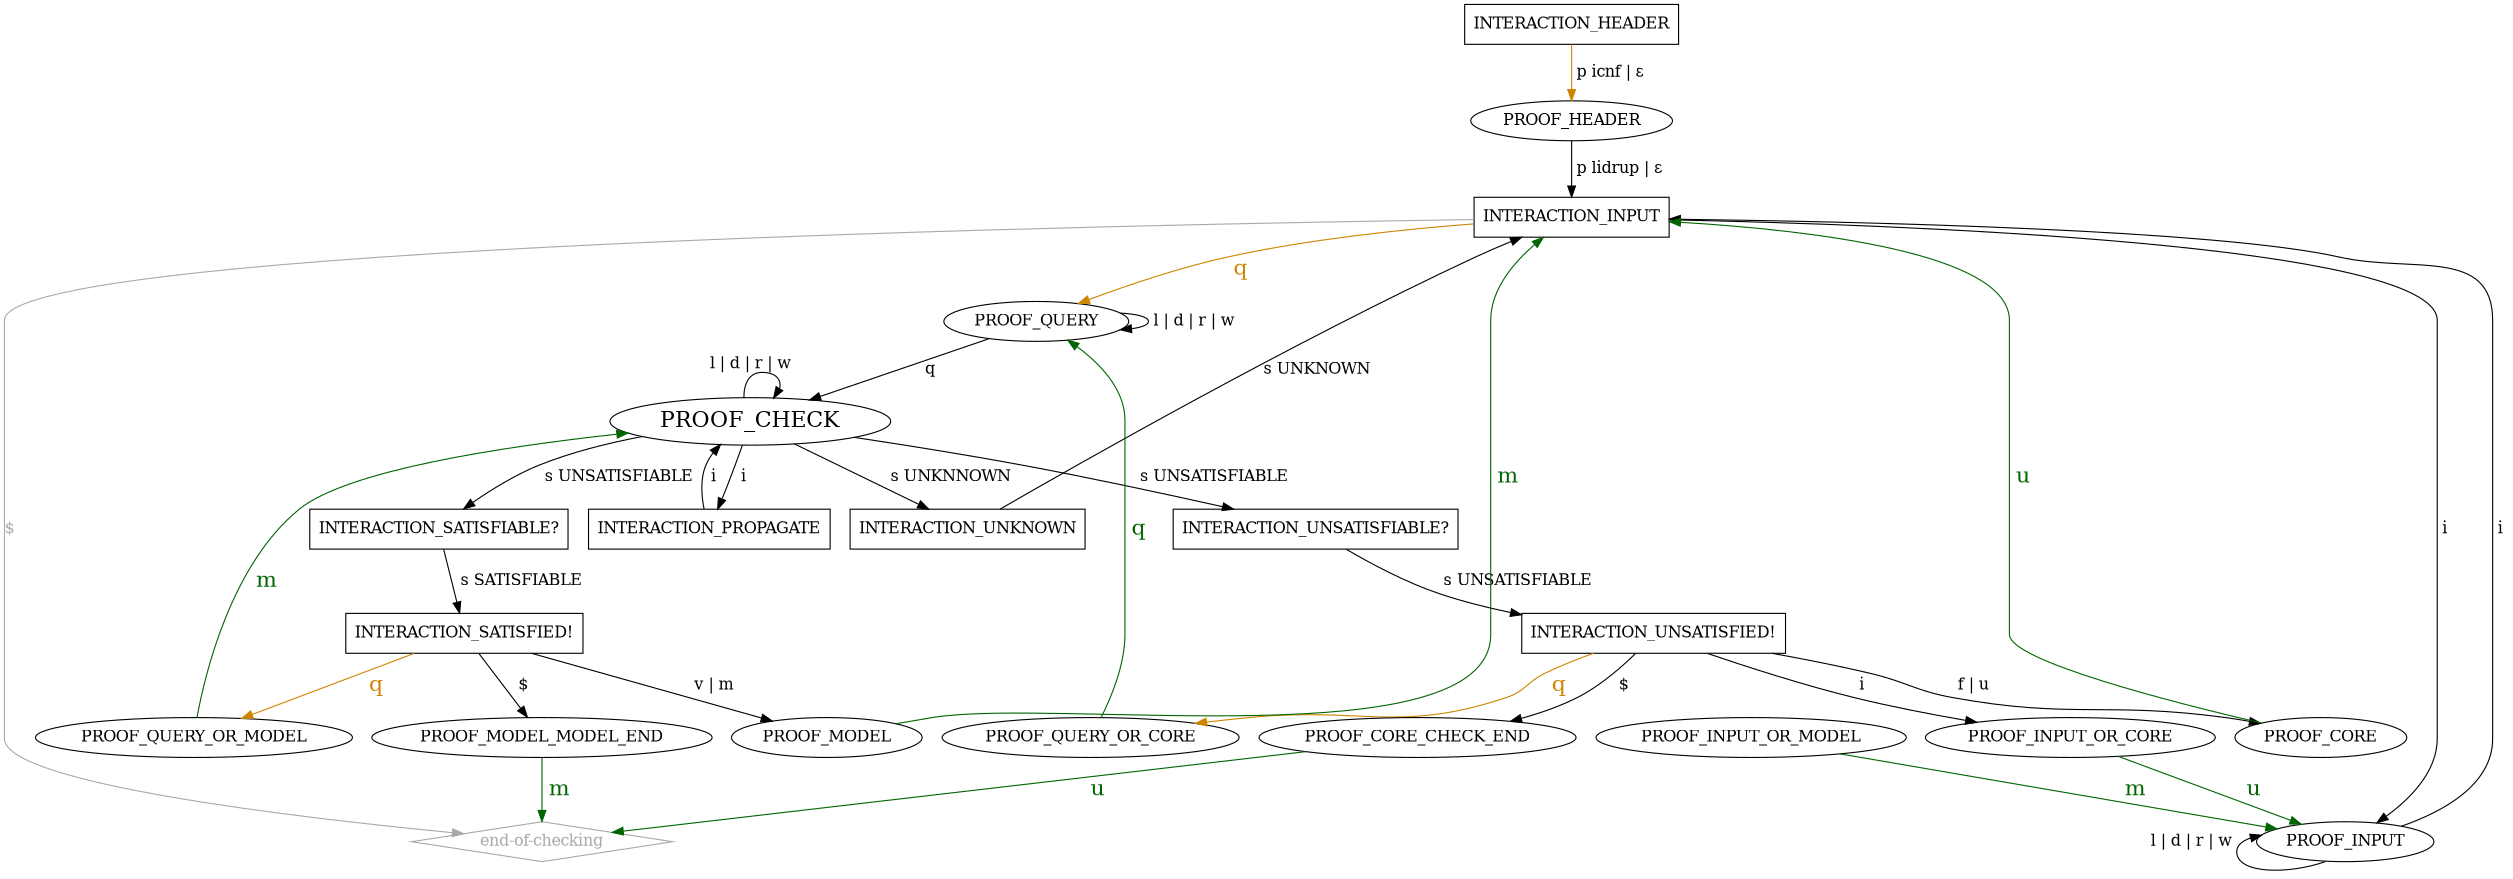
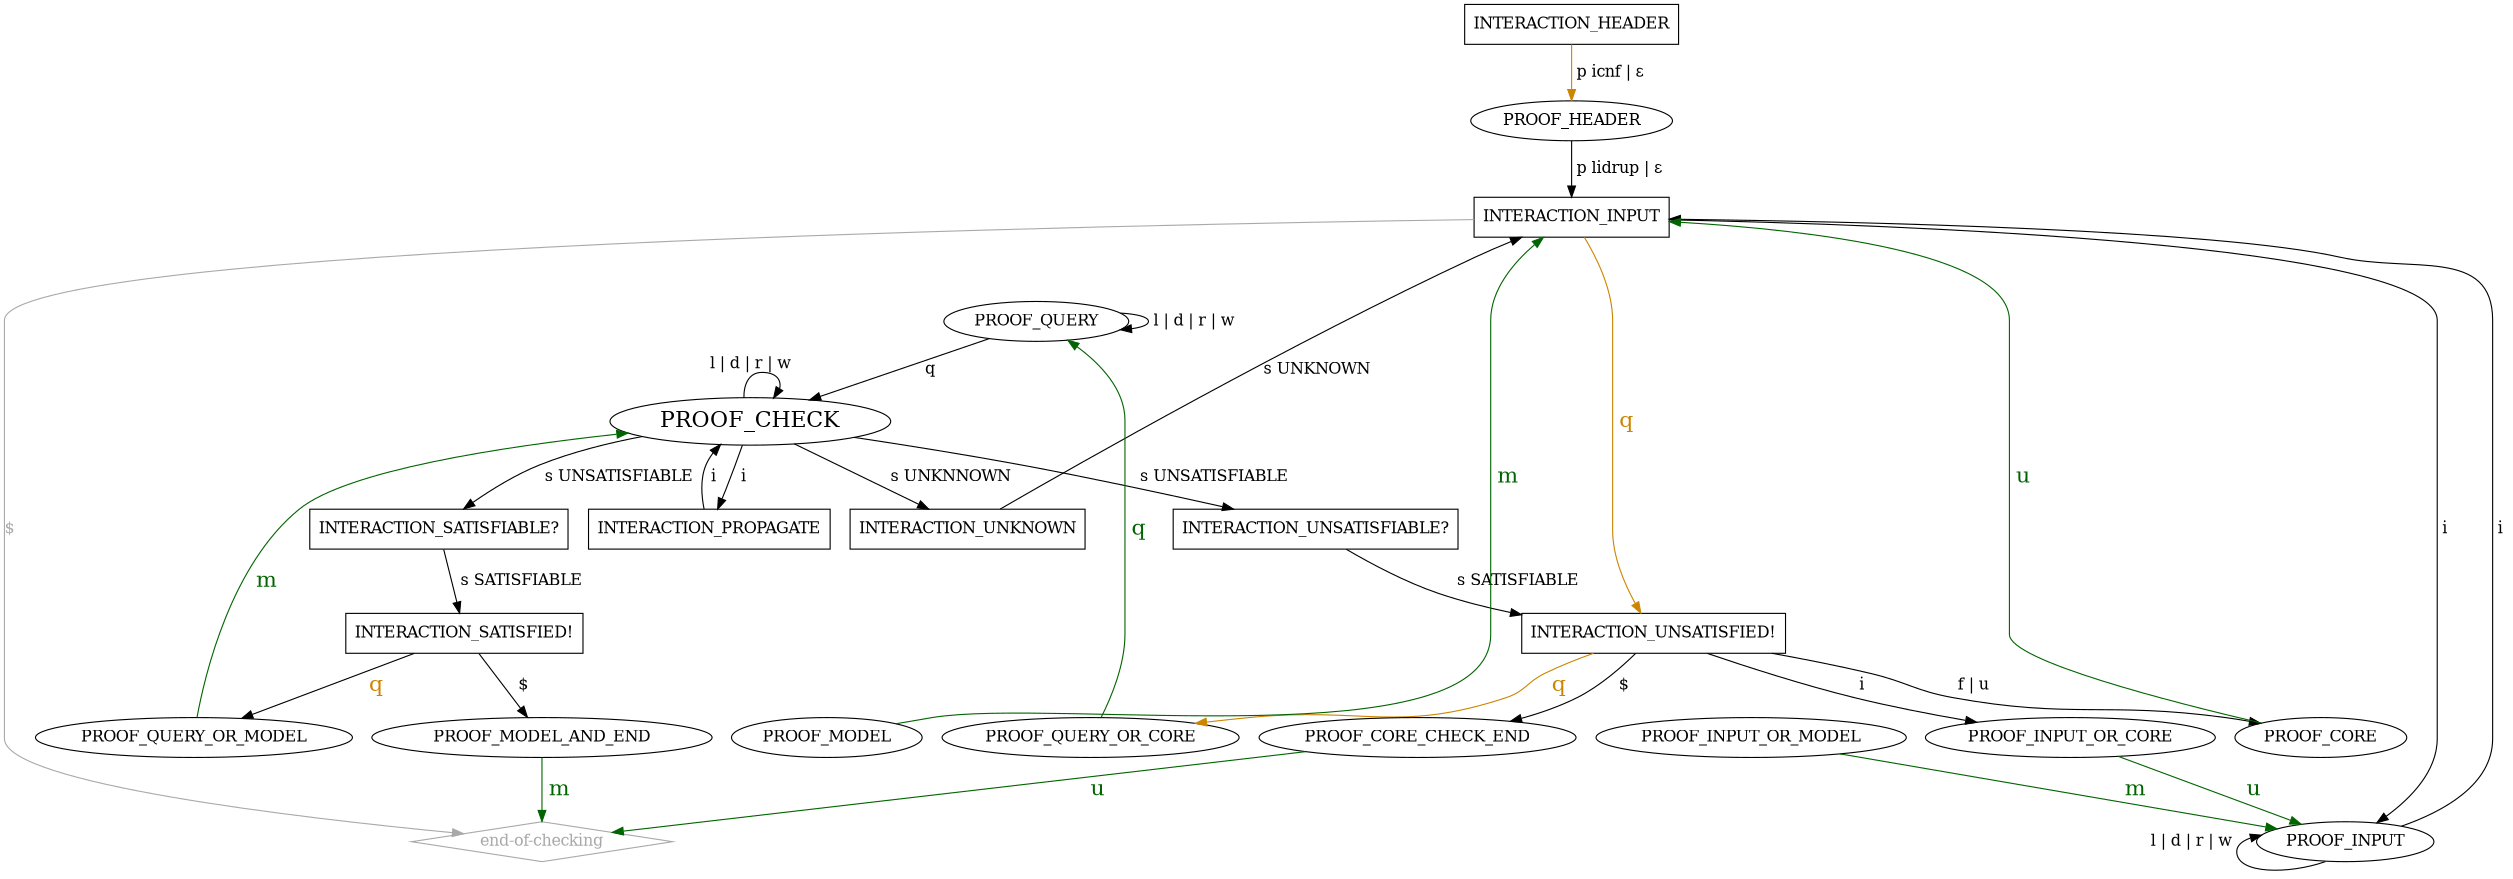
edge "INTERACTION_INPUT" -> "PROOF_QUERY": now "INTERACTION_INPUT" -> "INTERACTION_UNSATISFIED!"
edge "INTERACTION_UNSATISFIABLE?" -> "INTERACTION_UNSATISFIED!": label " s UNSATISFIABLE " -> " s SATISFIABLE "
edge "INTERACTION_SATISFIED!" -> "PROOF_QUERY_OR_MODEL": color orange3 -> black
edge "INTERACTION_SATISFIED!" -> "PROOF_MODEL": removed, label "v | m"
node "PROOF_MODEL_MODEL_END": label "PROOF_MODEL_MODEL_END" -> "PROOF_MODEL_AND_END"
